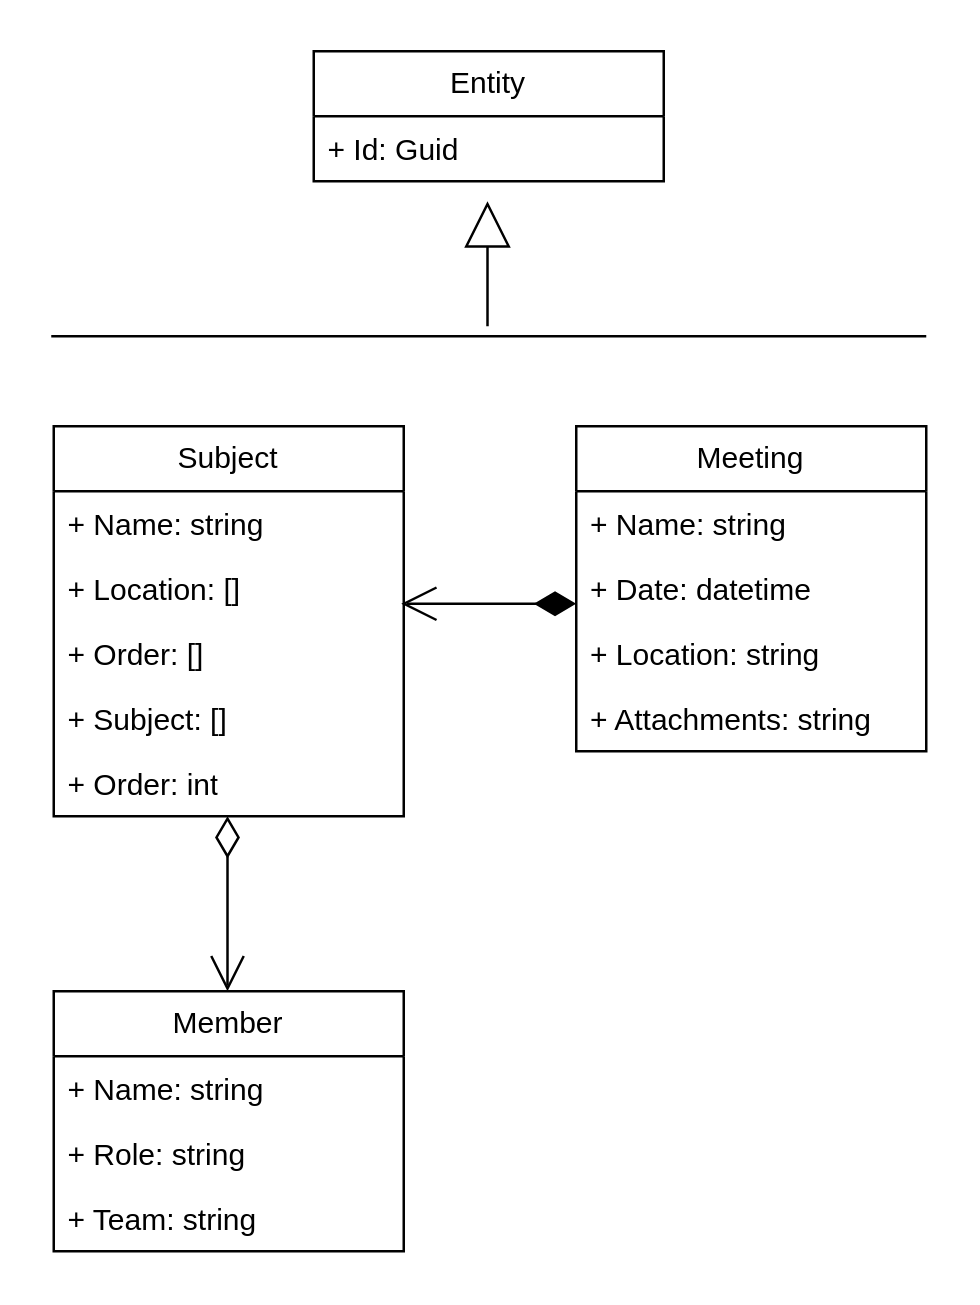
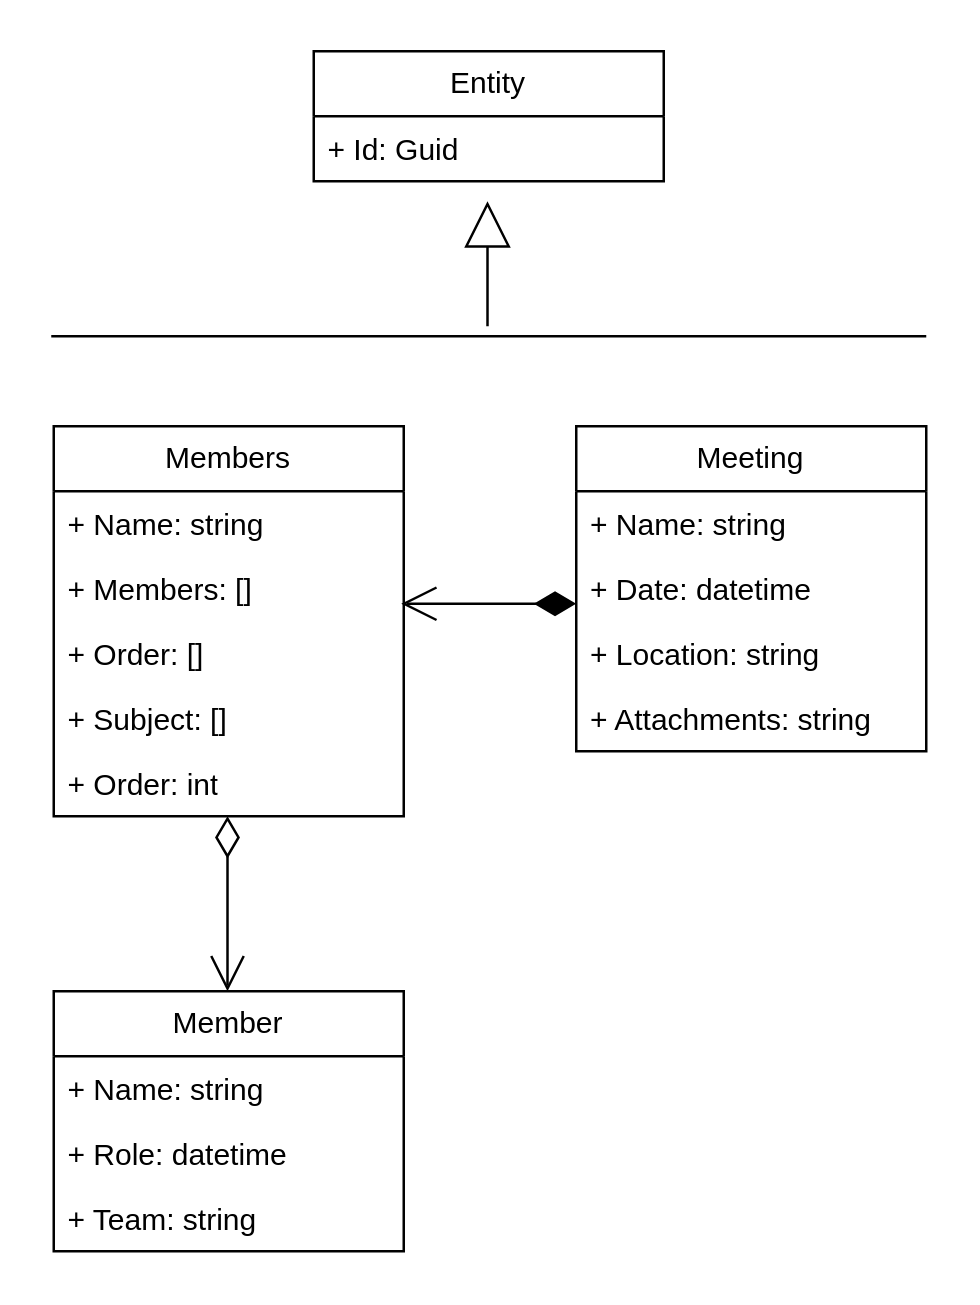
node "Subject": label "Subject" -> "Members"
node "+ Location: []": label "+ Location: []" -> "+ Members: []"
node "+ Role: string": label "+ Role: string" -> "+ Role: datetime"
